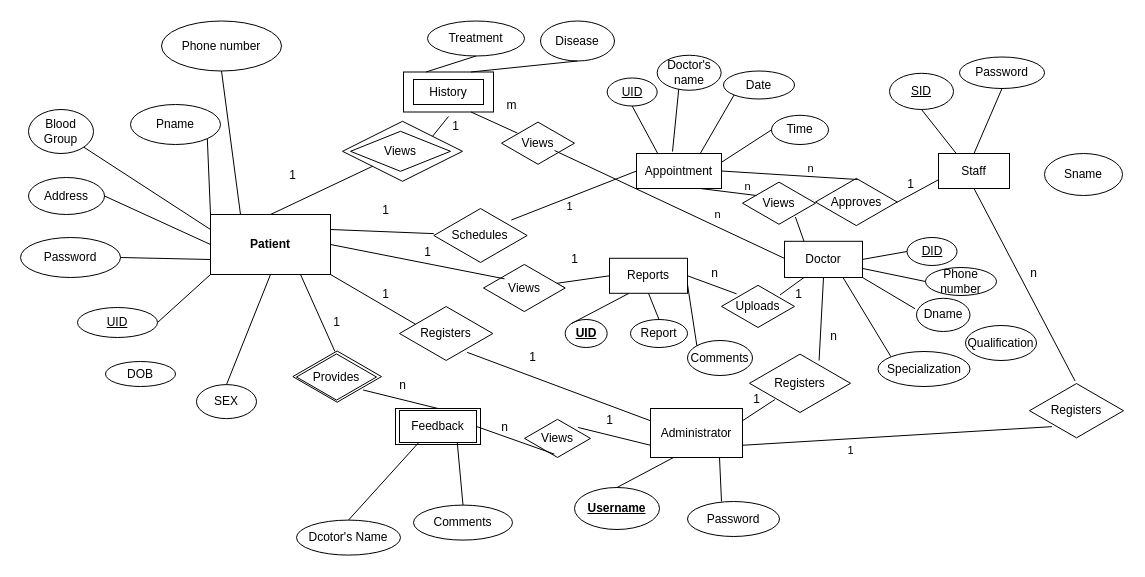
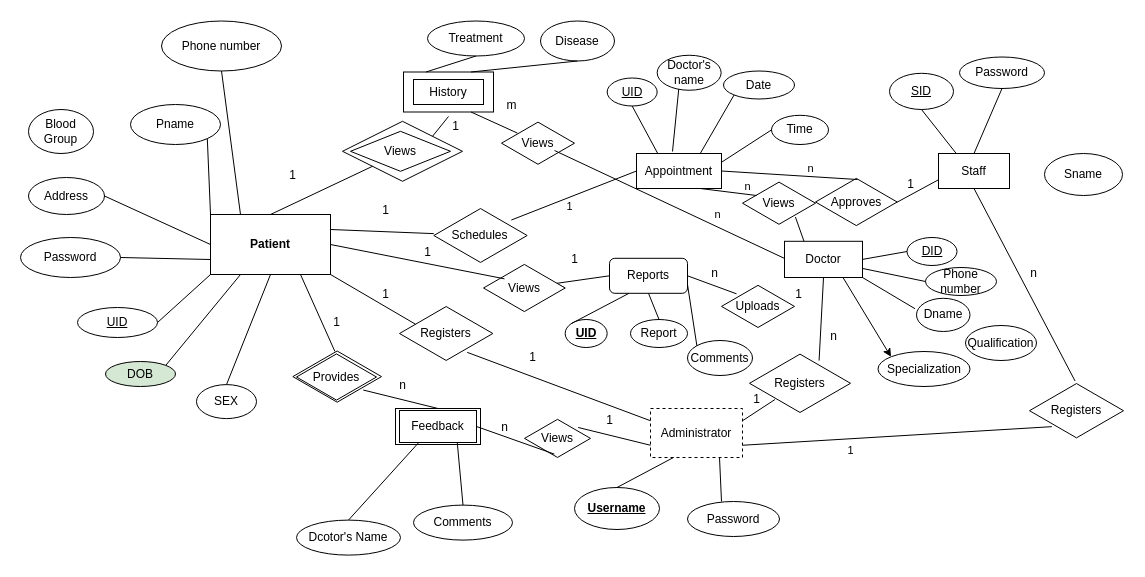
edge "Blood Group" -- "Patient": removed
node "Reports": shape rectangle -> rounded rectangle
edge "Doctor" -- "Uploads": removed
edge "Patient" -- "DOB": added
edge "Doctor" -- "Specialization": arrowhead none -> classic
node "DOB": fillcolor #ffffff -> #d5e8d4
node "Administrator": style solid -> dashed
